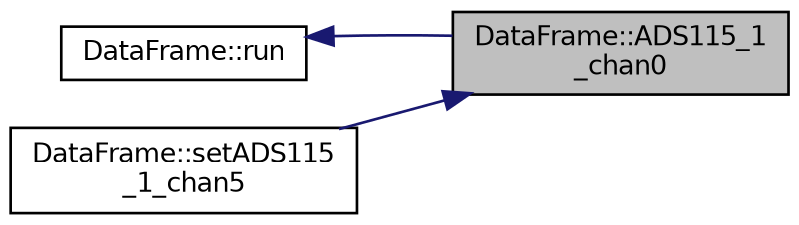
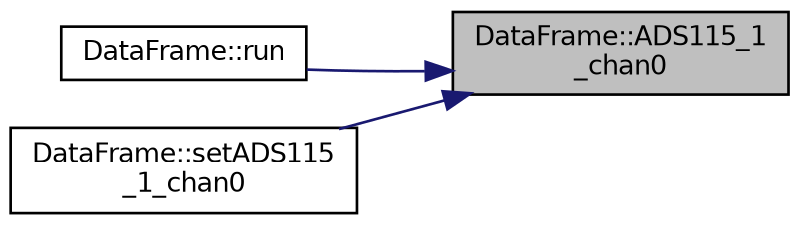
edge "DataFrame::ADS115_1 _chan0" -> "DataFrame::run": reversed
node "DataFrame::setADS115 _1_chan5": label "DataFrame::setADS115 _1_chan5" -> "DataFrame::setADS115 _1_chan0"
